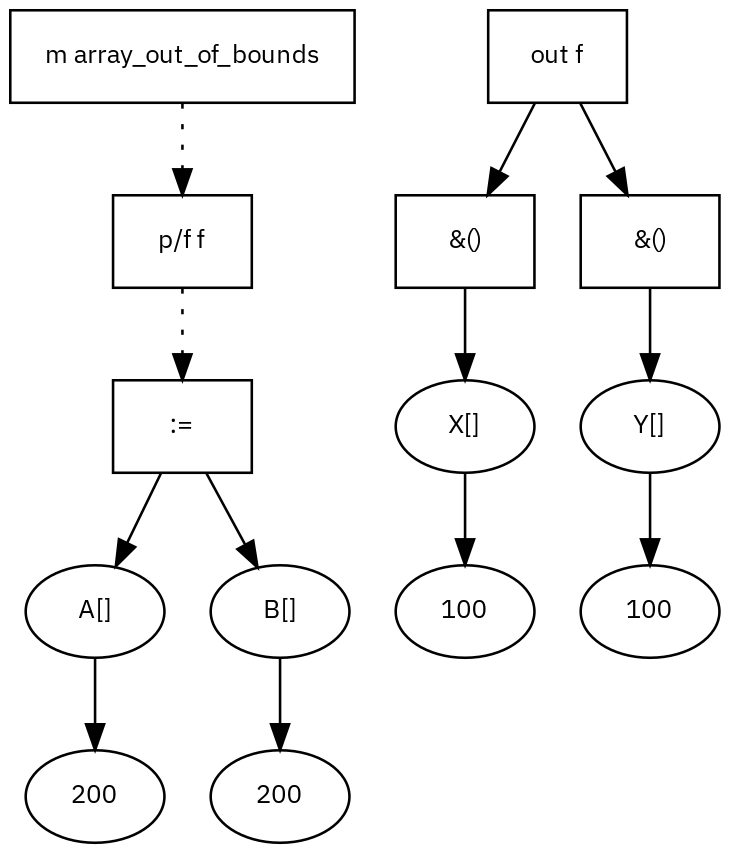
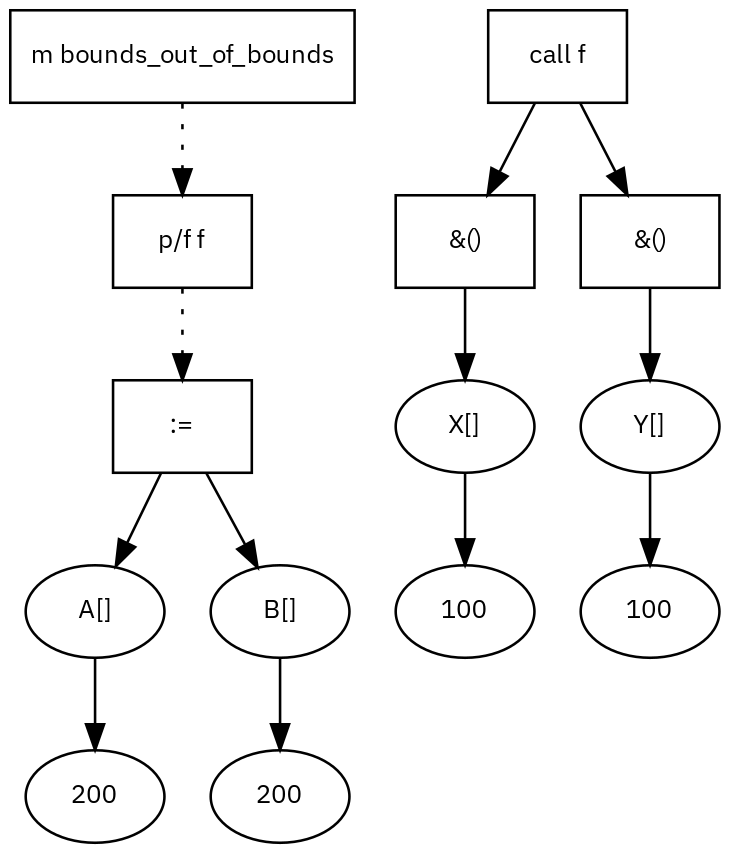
node "m array_out_of_bounds": label "m array_out_of_bounds" -> "m bounds_out_of_bounds"
node "out f": label "out f" -> "call f"
